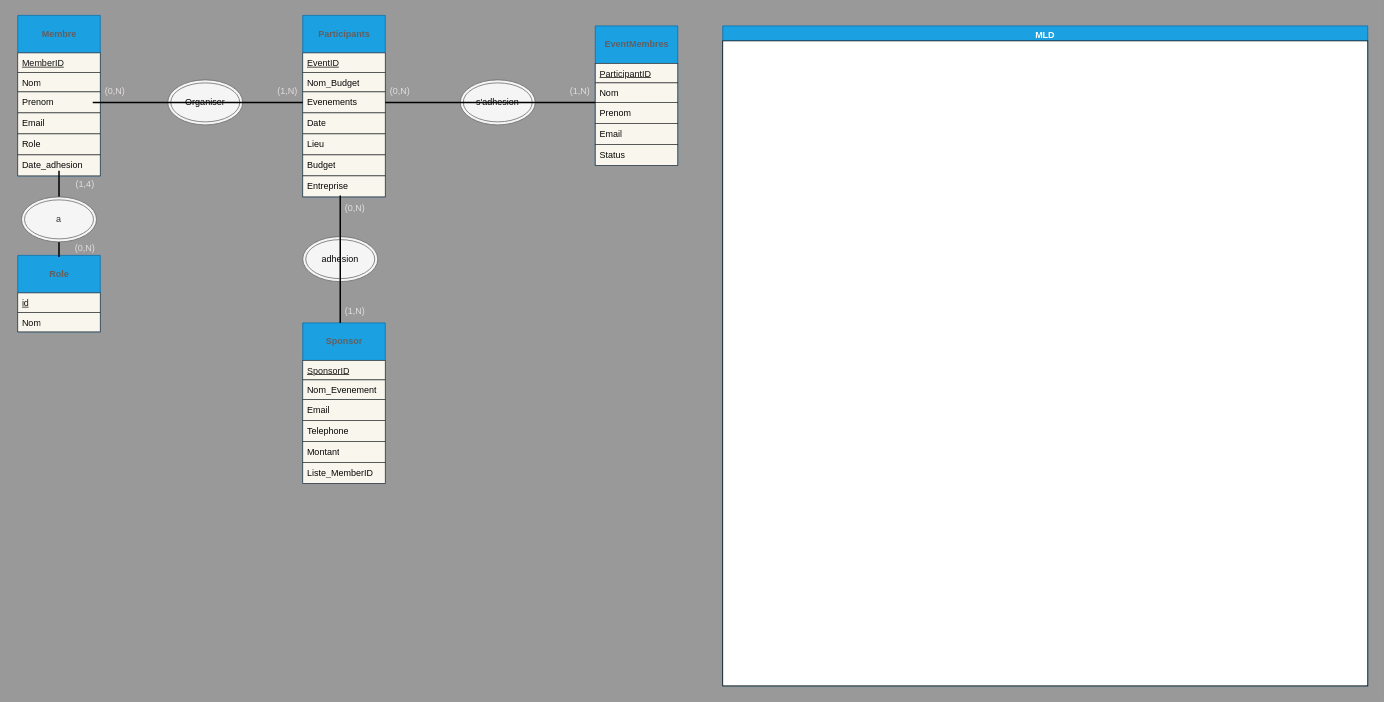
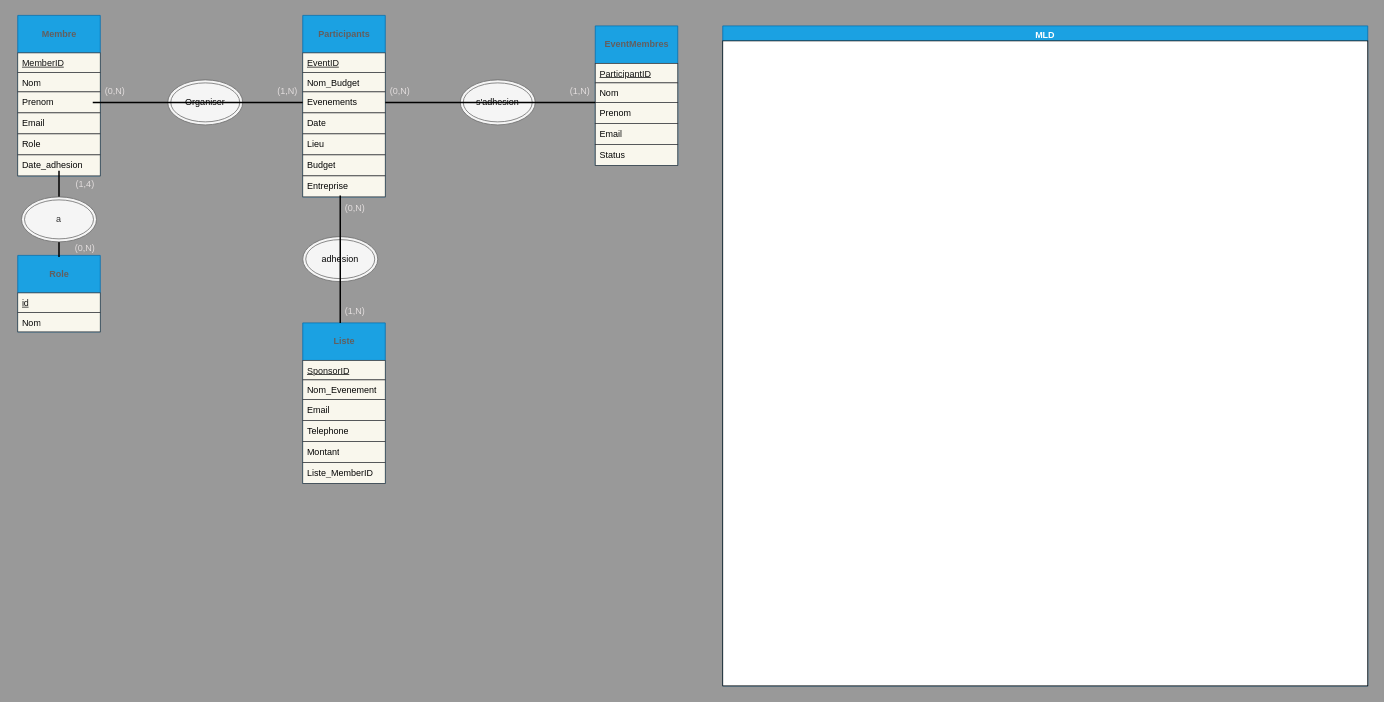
node "Sponsor": label "Sponsor" -> "Liste"
